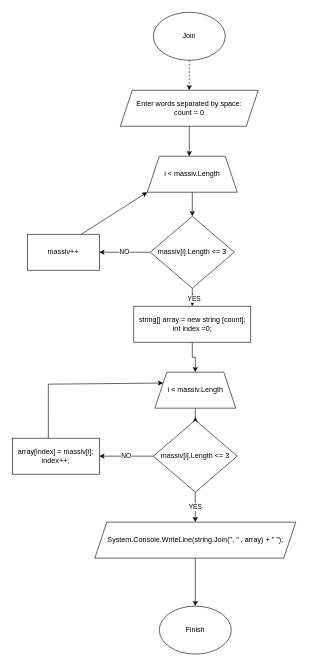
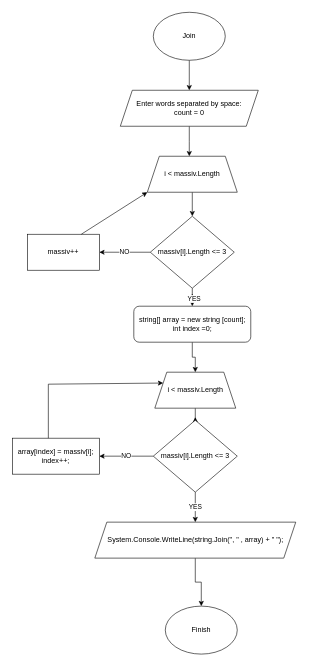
edge "Join" -> "Enter words separated by space: count = 0": style dashed -> solid
node "string[] array = new string [count]; int index =0;": shape rectangle -> rounded rectangle
node "Finish": moved (195, 630) -> (201, 630)
